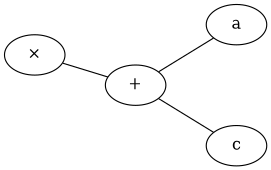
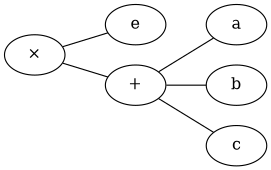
node "e": added
node "b": added
